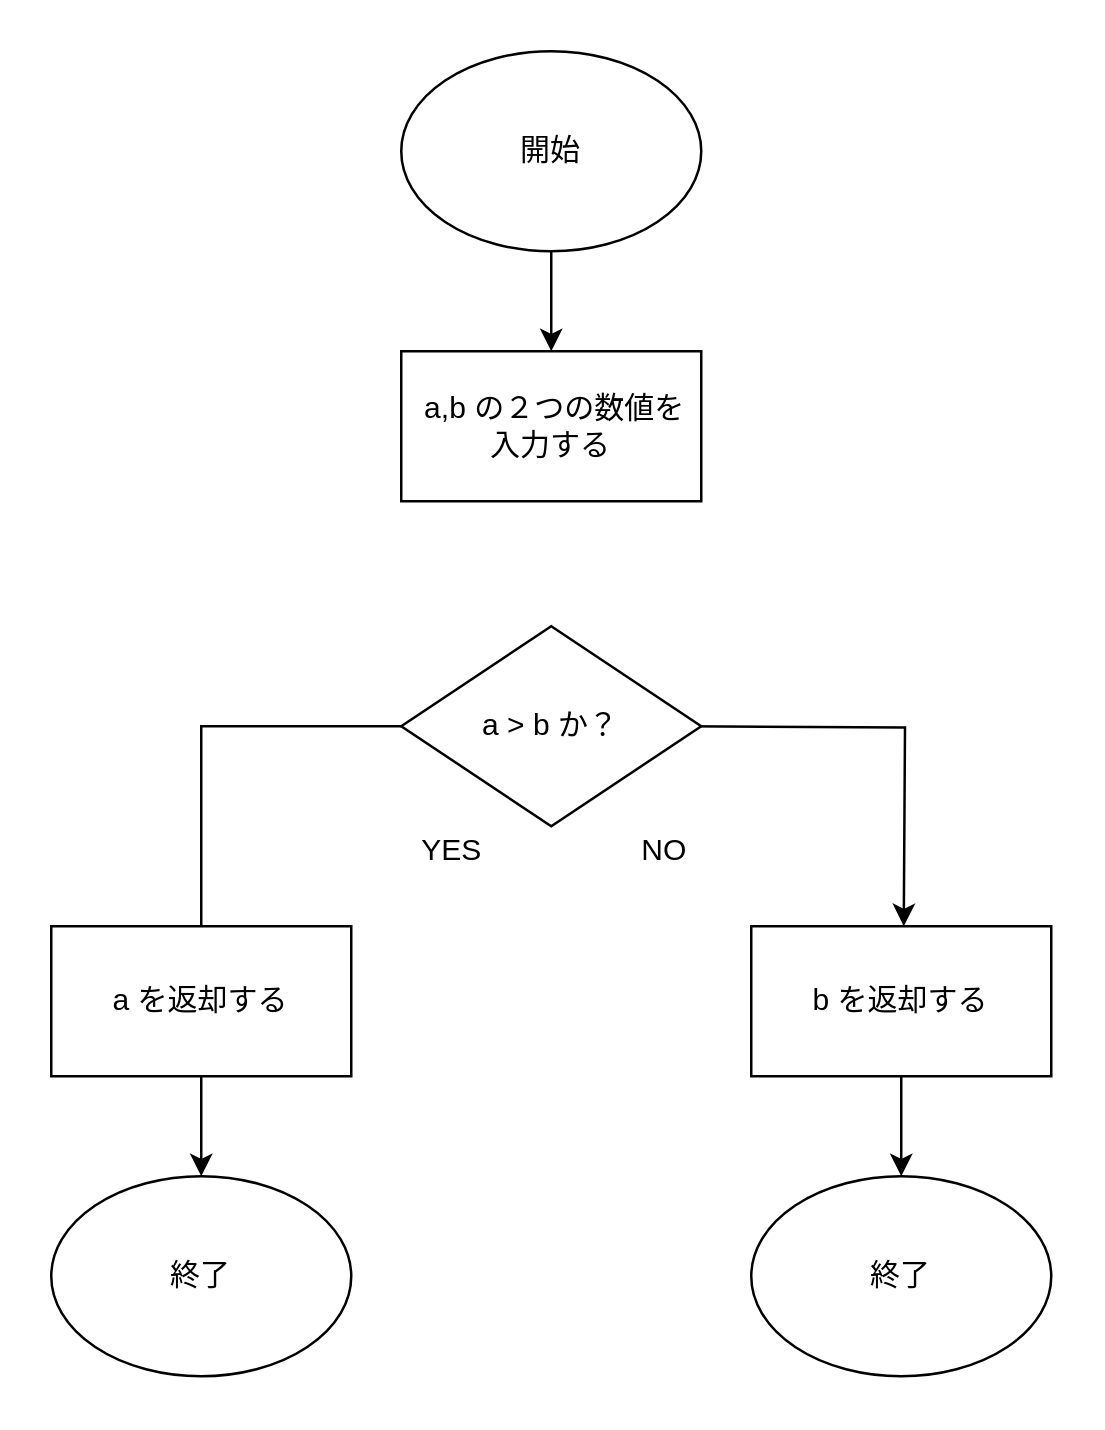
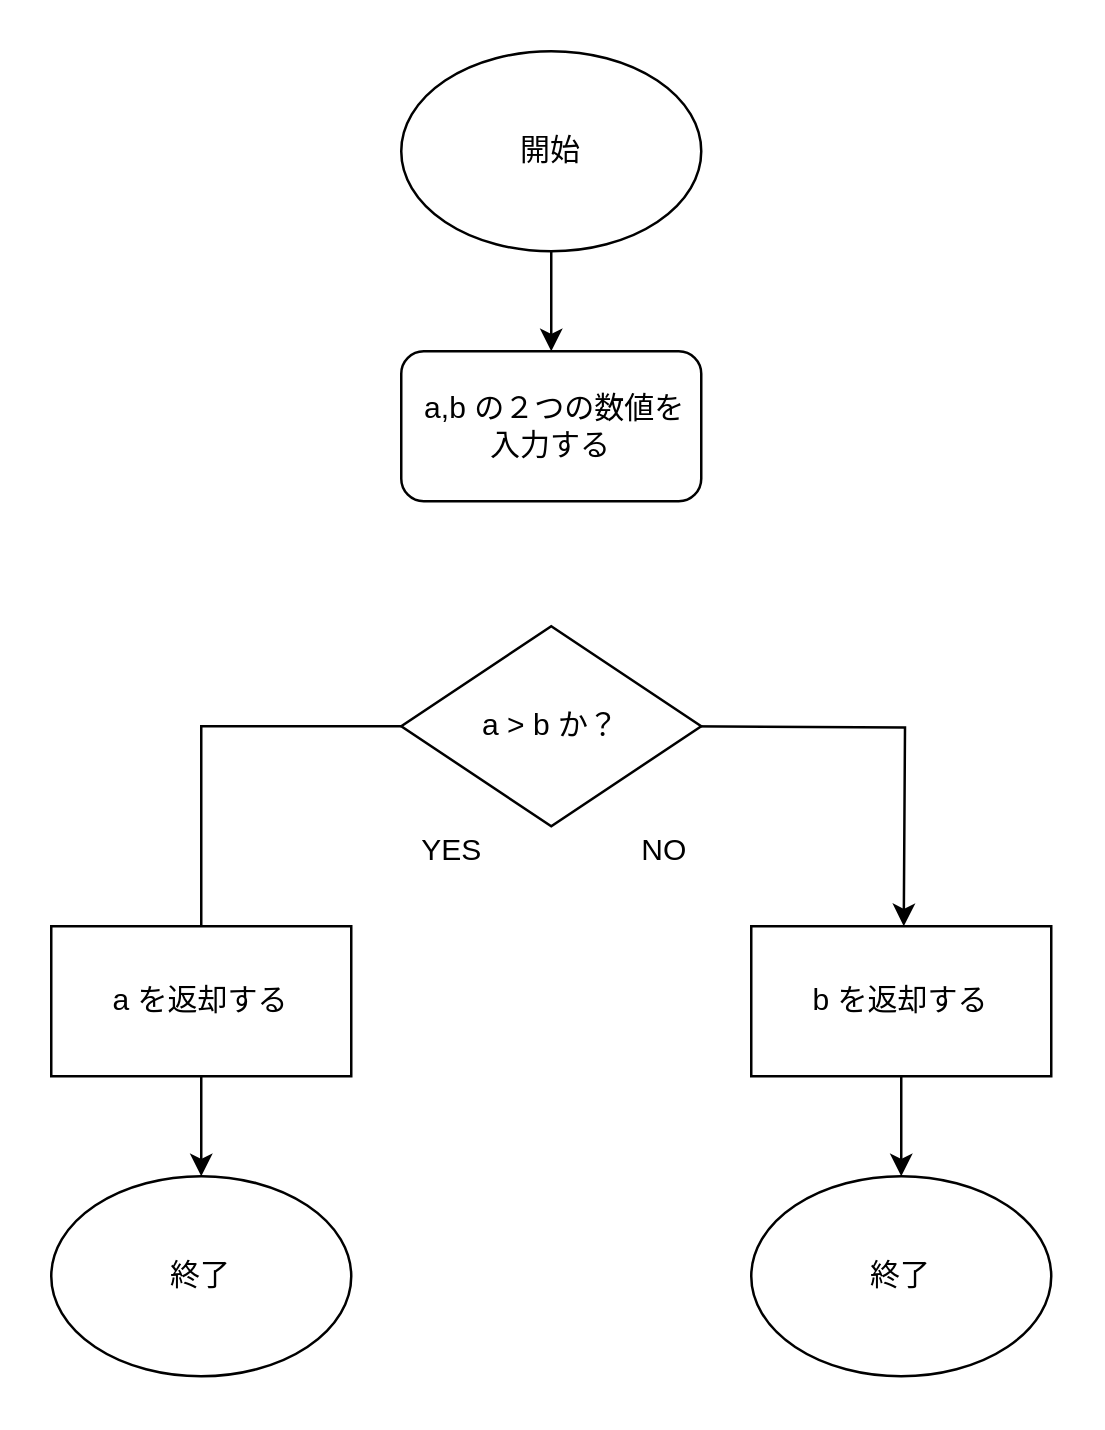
node "a,b の２つの数値を入力する": shape rectangle -> rounded rectangle
